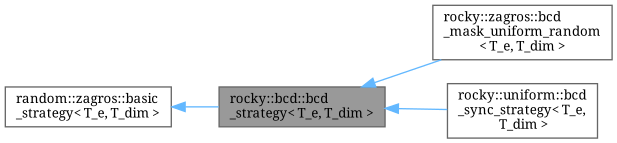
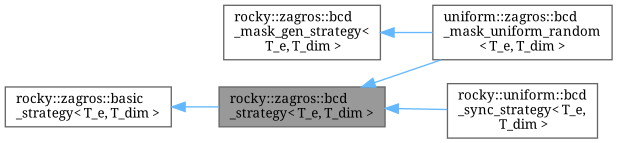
node "rocky::zagros::bcd _mask_gen_strategy< T_e, T_dim >": added
node "rocky::zagros::bcd _mask_uniform_random < T_e, T_dim >": label "rocky::zagros::bcd _mask_uniform_random < T_e, T_dim >" -> "uniform::zagros::bcd _mask_uniform_random < T_e, T_dim >"
node "random::zagros::basic _strategy< T_e, T_dim >": label "random::zagros::basic _strategy< T_e, T_dim >" -> "rocky::zagros::basic _strategy< T_e, T_dim >"
node "rocky::bcd::bcd _strategy< T_e, T_dim >": label "rocky::bcd::bcd _strategy< T_e, T_dim >" -> "rocky::zagros::bcd _strategy< T_e, T_dim >"
